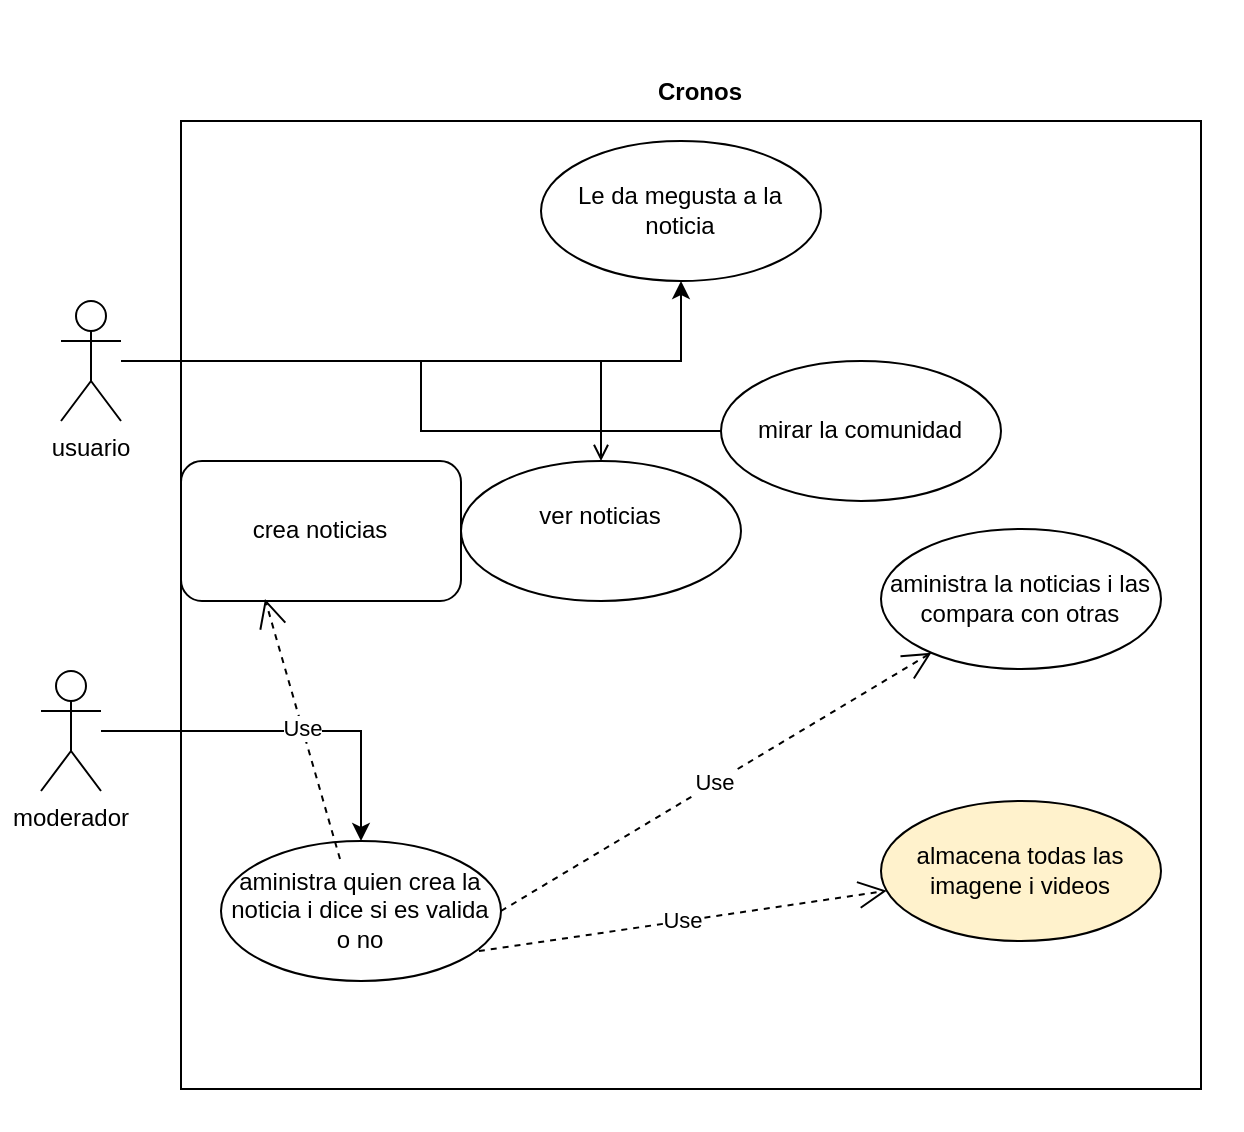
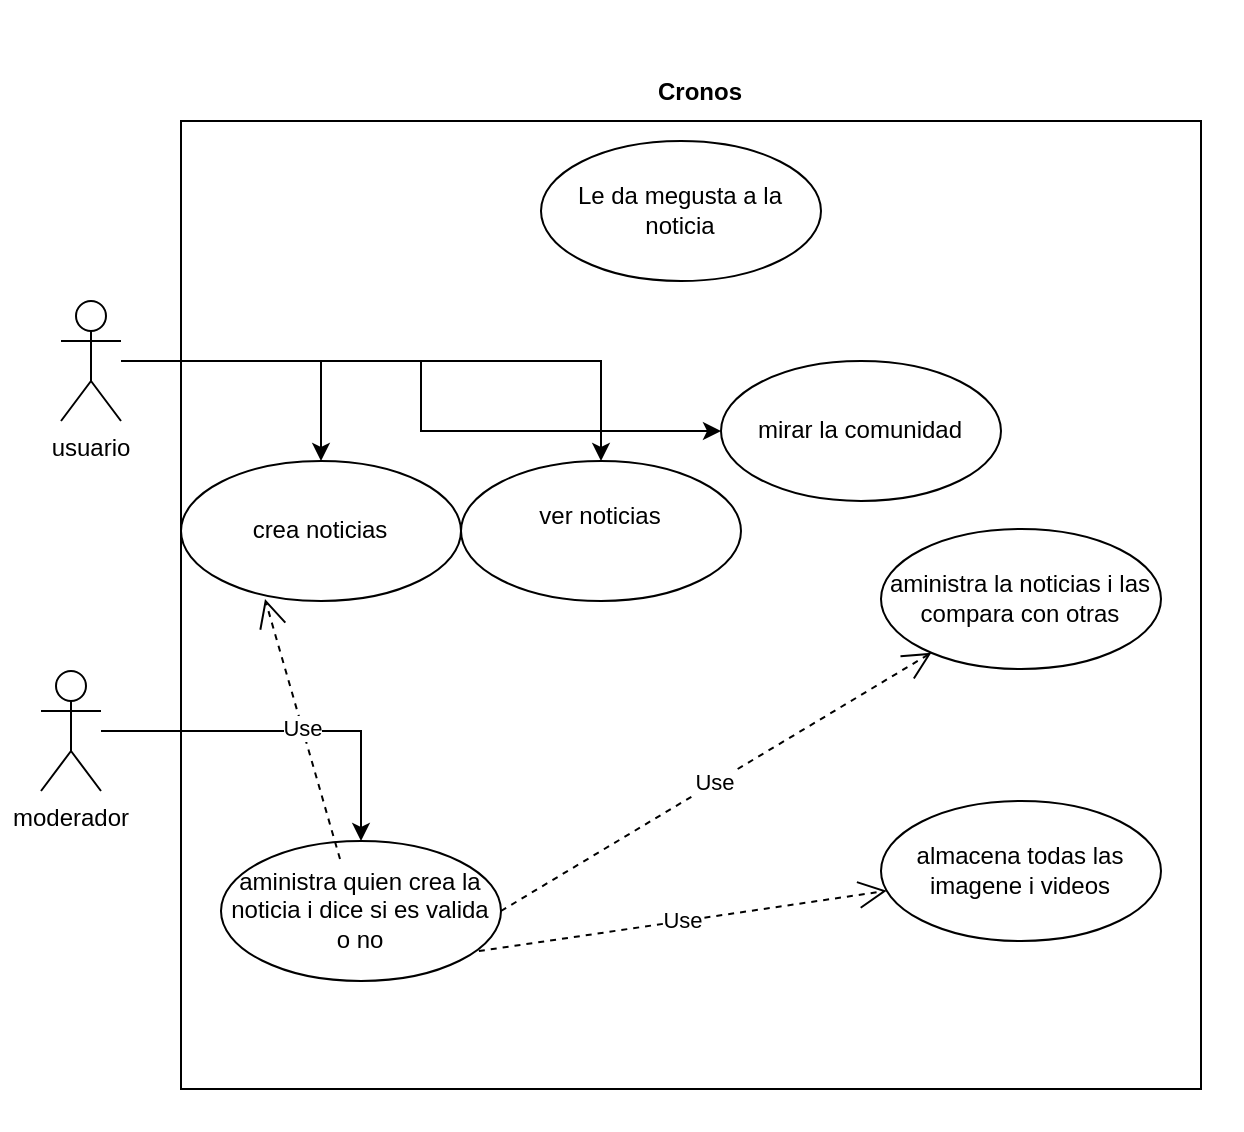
edge "usuario" -> "Le da megusta a la noticia": removed
edge "usuario" -> "crea noticias": added
edge "usuario" -- "mirar la comunidad": arrowhead none -> classic
edge "usuario" -> "ver noticias": arrowhead open -> classic
node "crea noticias": shape rounded rectangle -> ellipse
node "almacena todas las imagene i videos": fillcolor #fff2cc -> #ffffff
